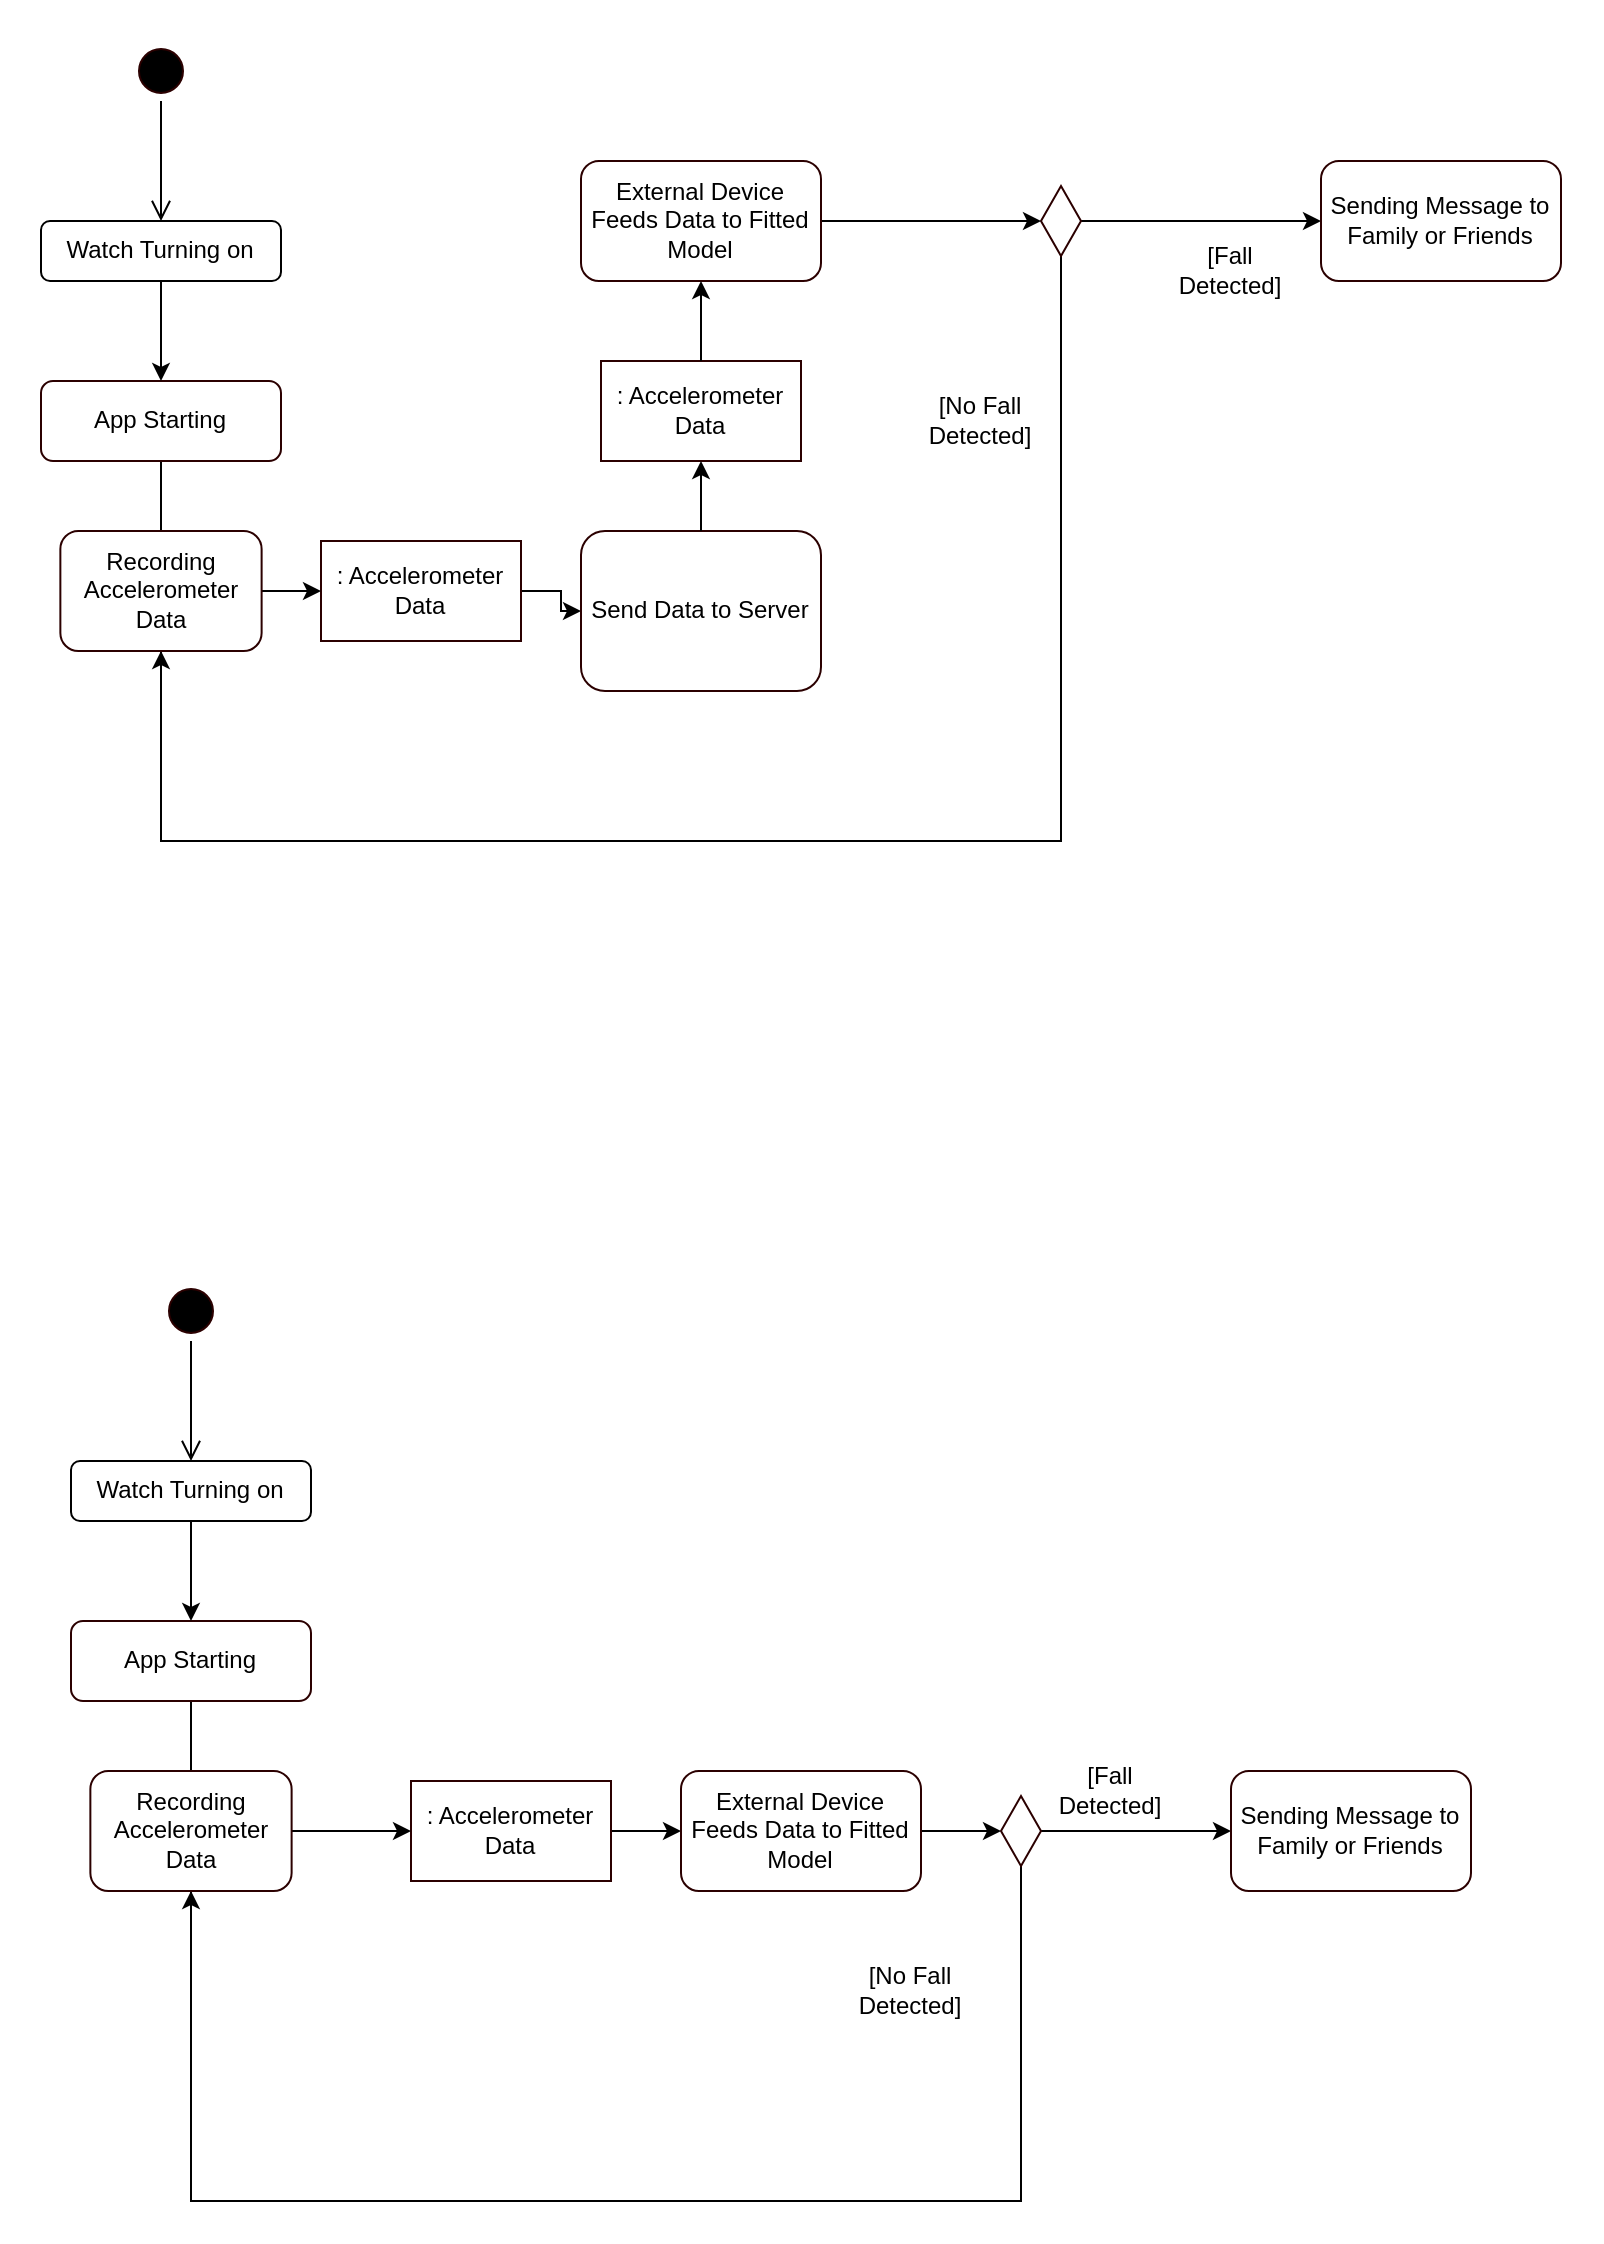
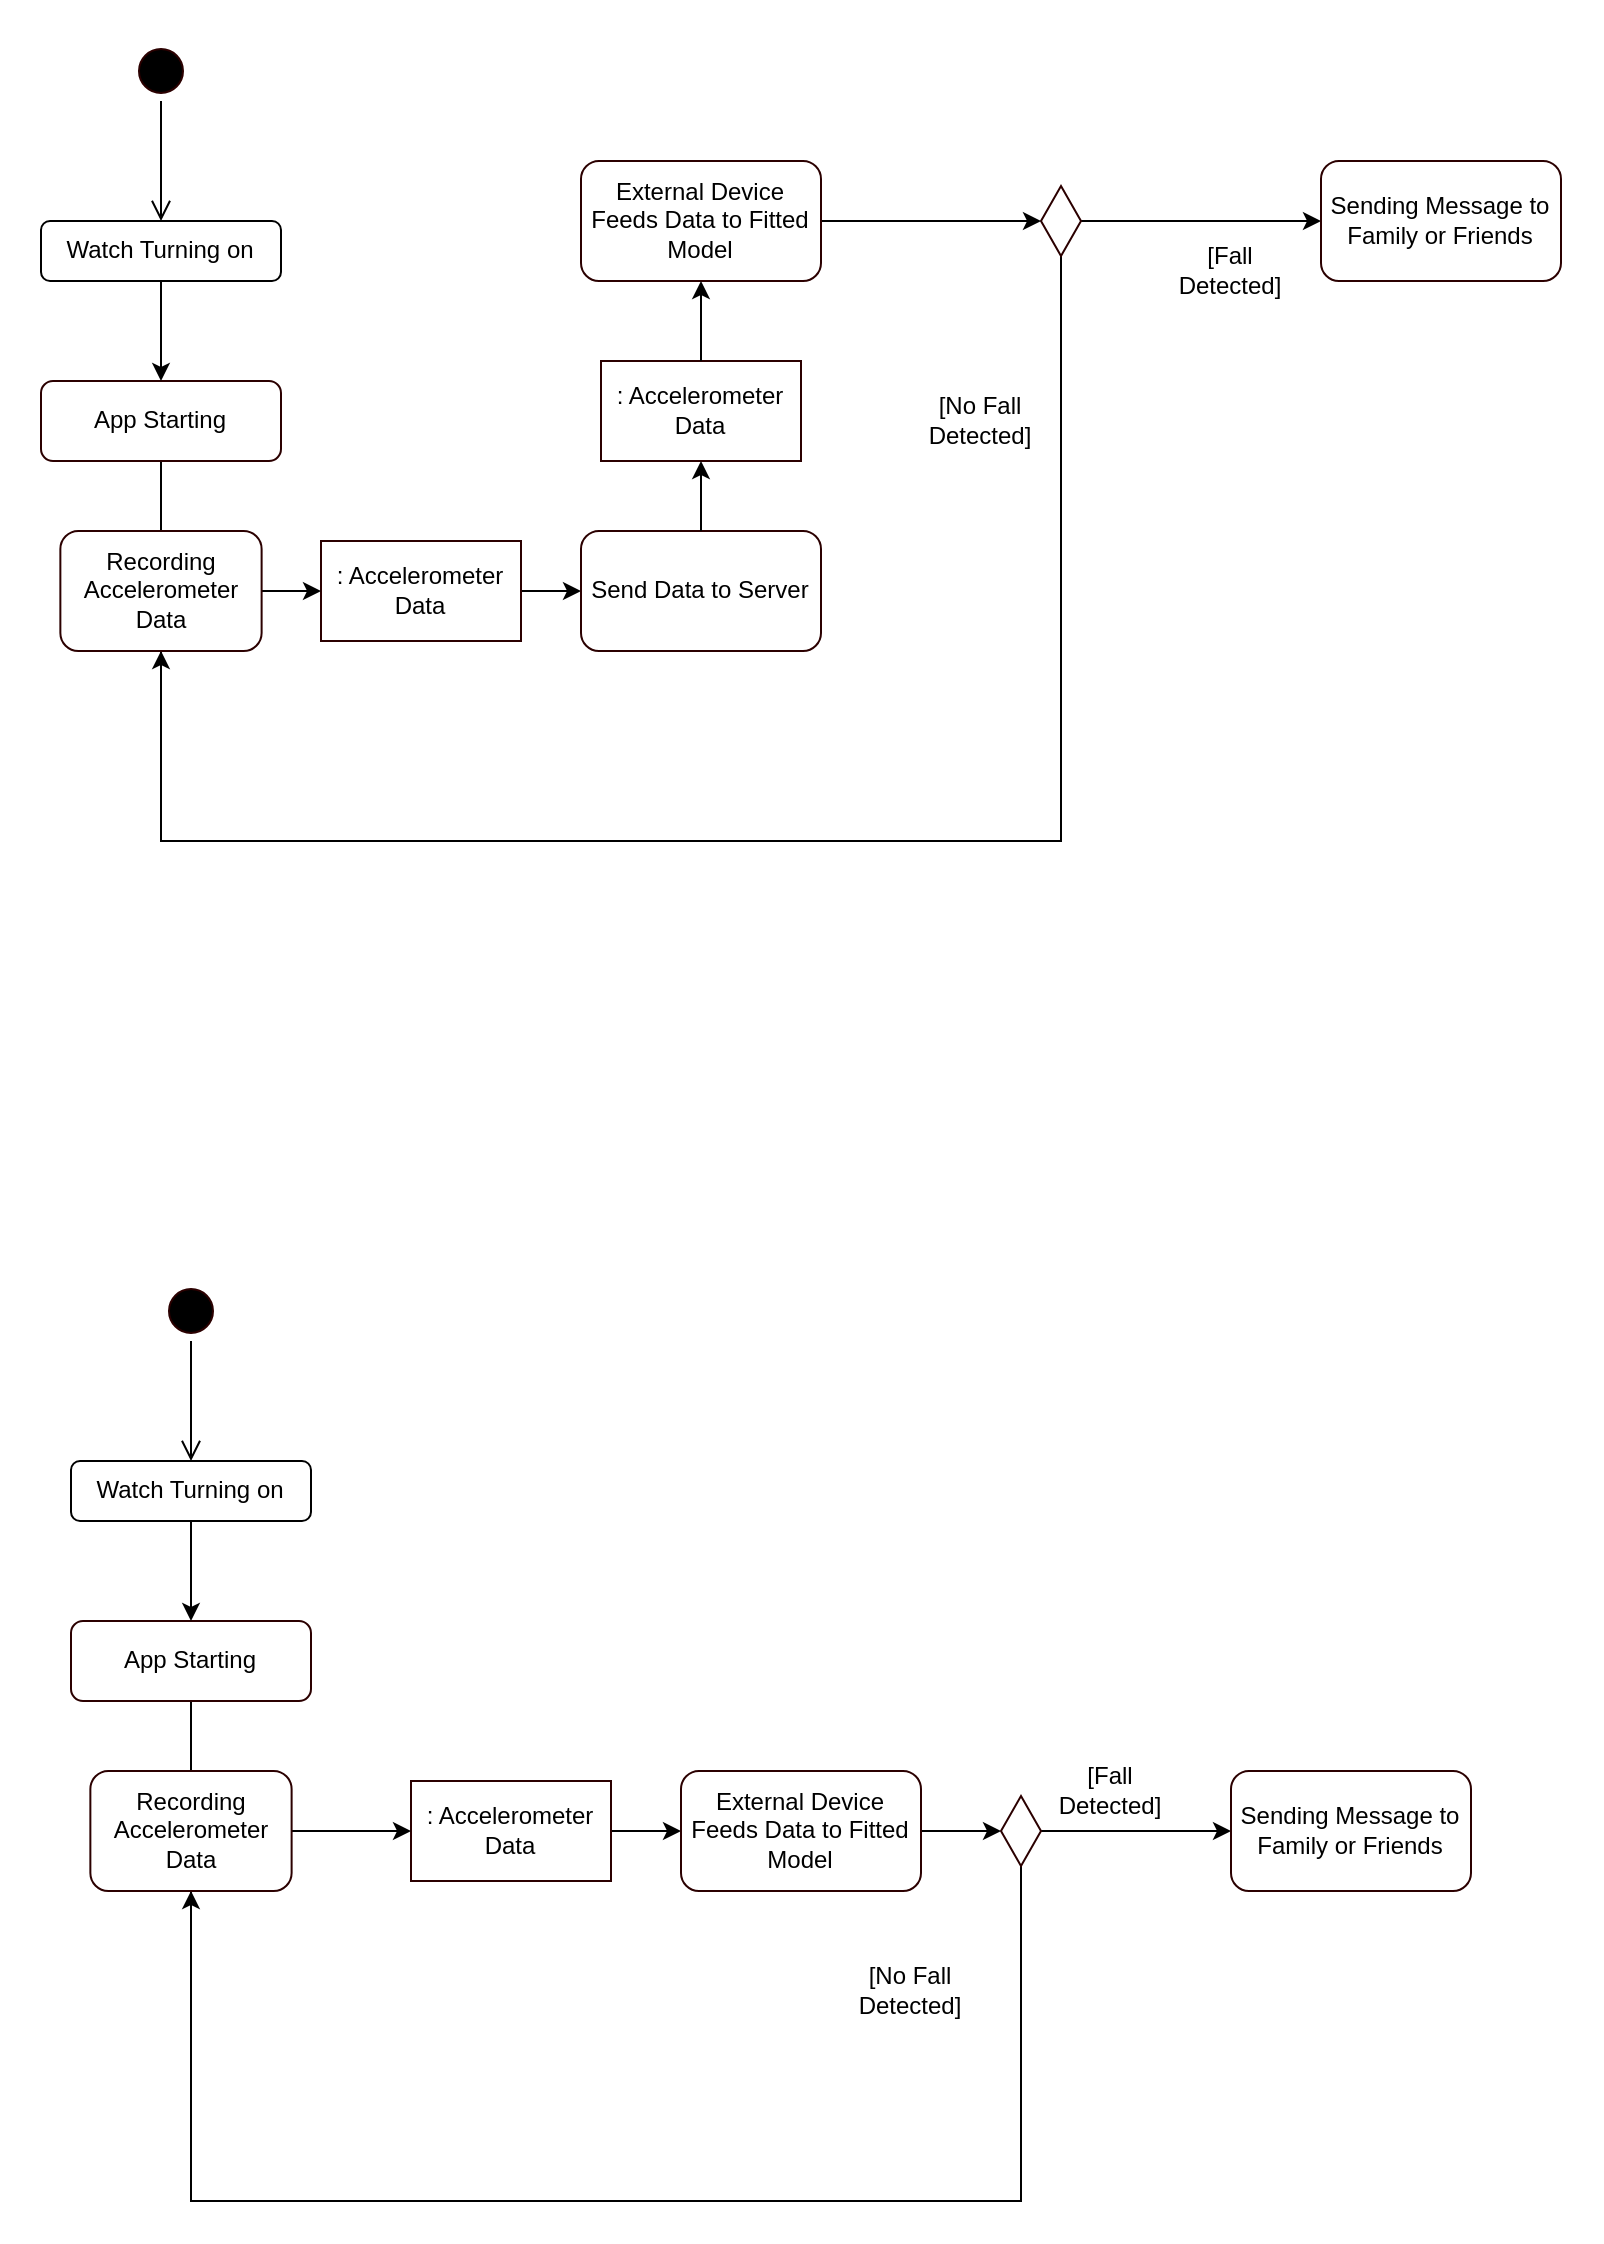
node "Send Data to Server": size 240x160 -> 240x120
